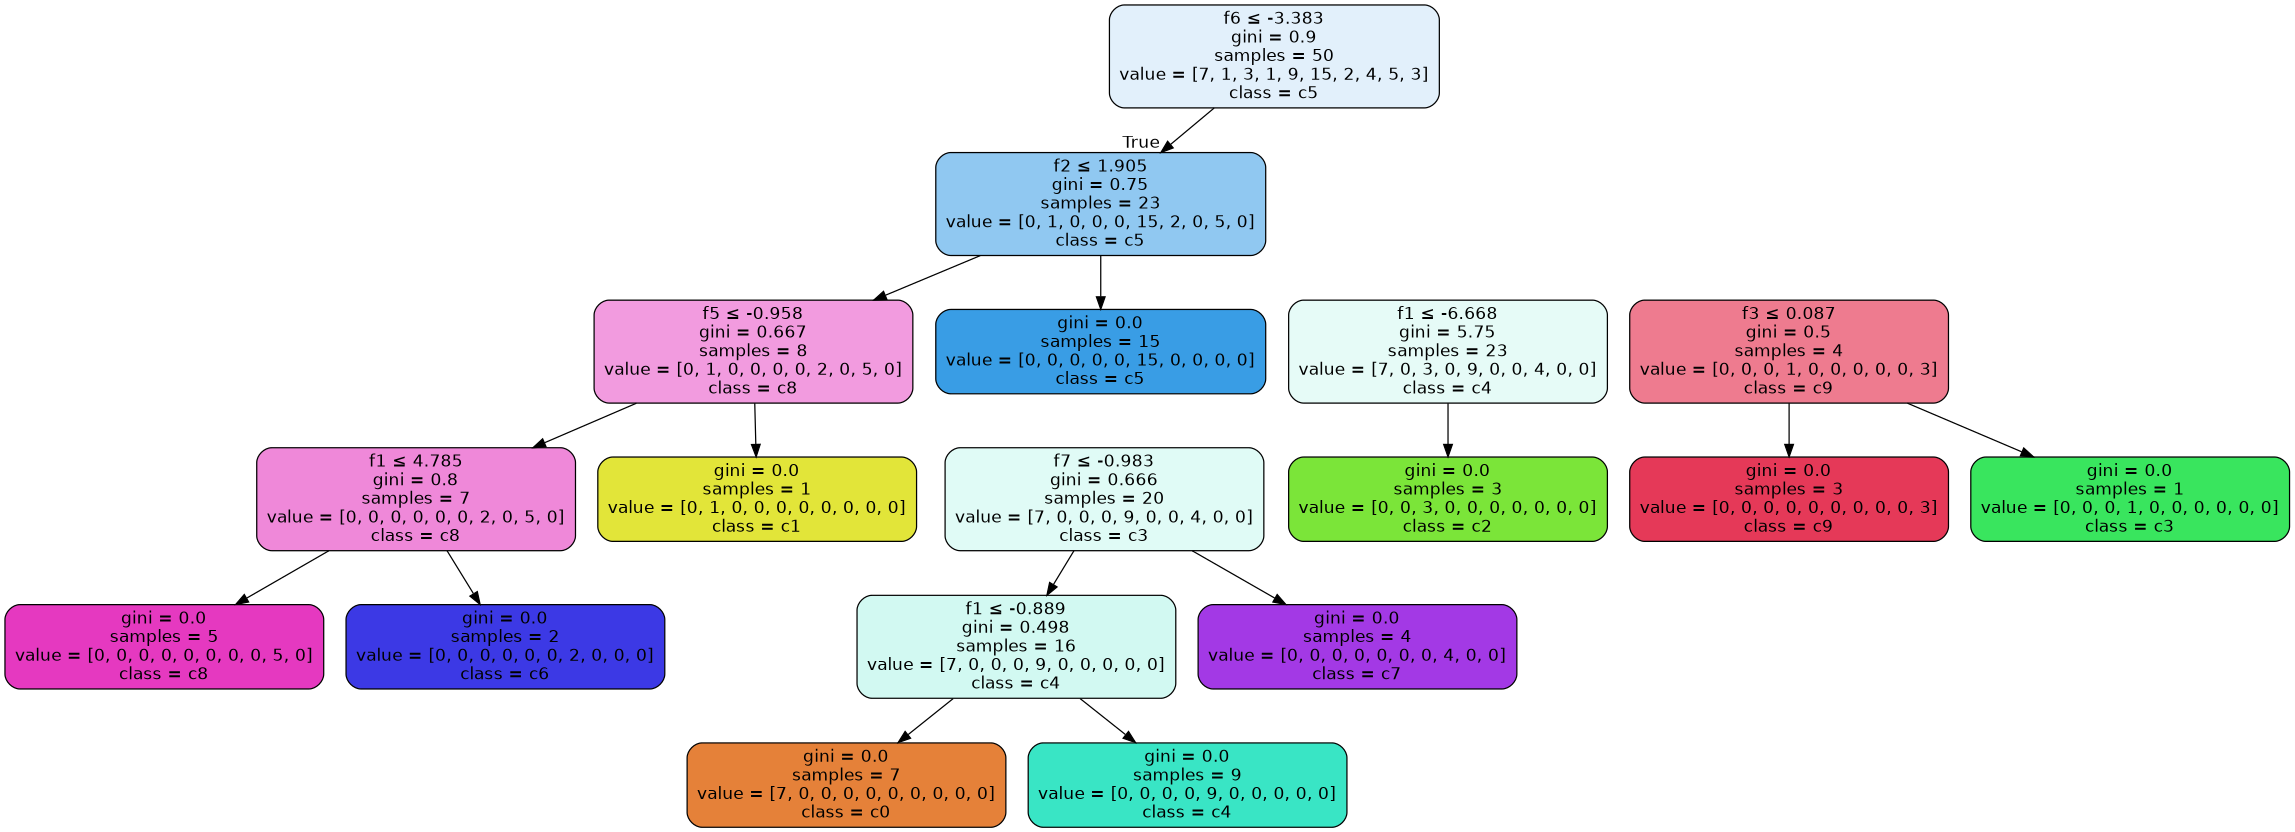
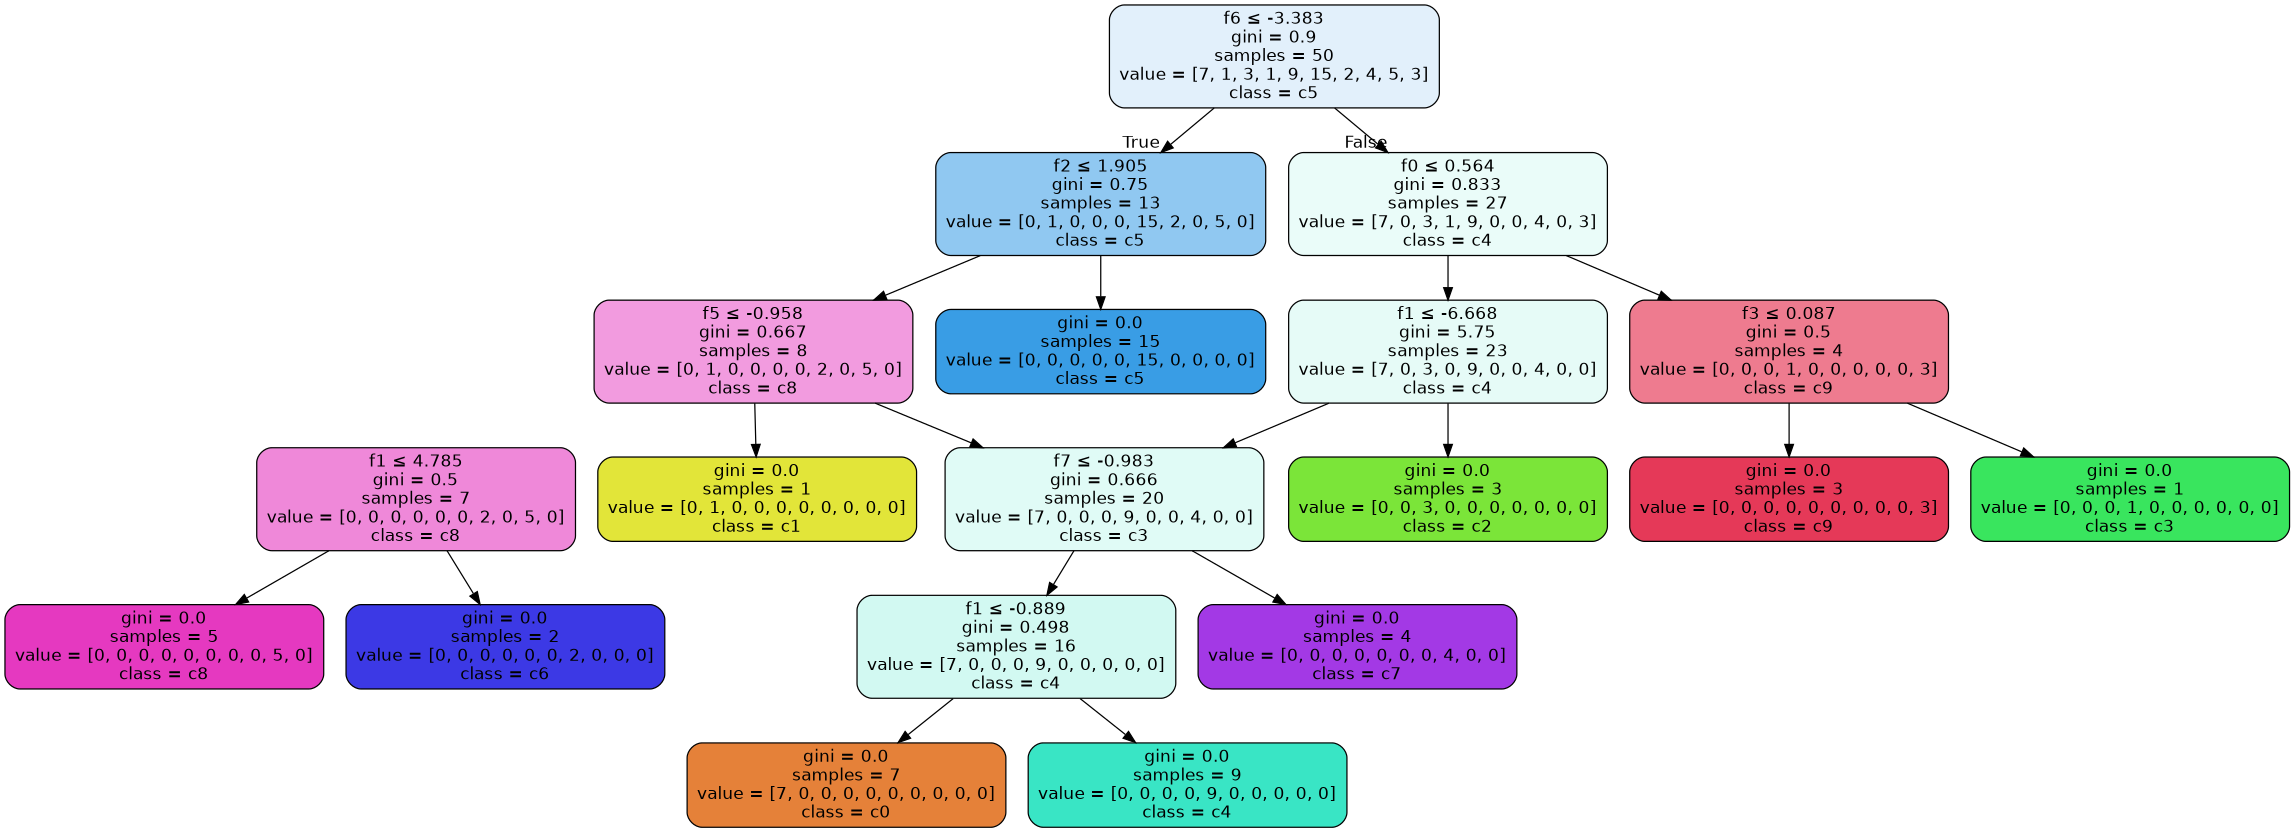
node "f2 ≤ 1.905": text "samples = 23" -> "samples = 13"
node "f0 ≤ 0.564": added
edge "f5 ≤ -0.958" -> "f1 ≤ 4.785": now "f5 ≤ -0.958" -> "f7 ≤ -0.983"
edge "f1 ≤ -6.668" -> "f7 ≤ -0.983": added
node "f1 ≤ 4.785": text "gini = 0.8" -> "gini = 0.5"
